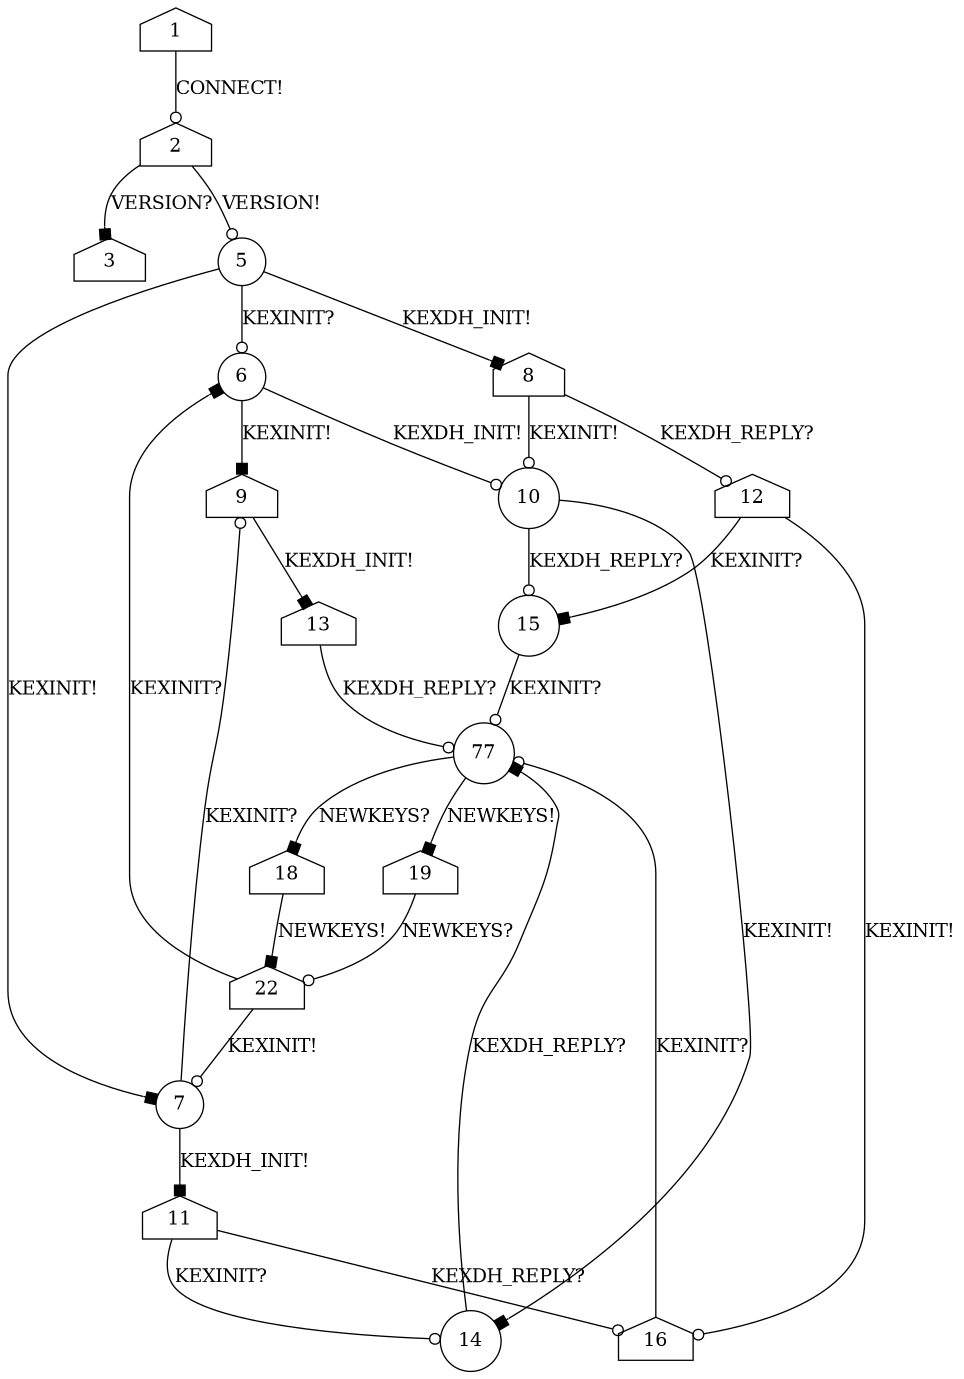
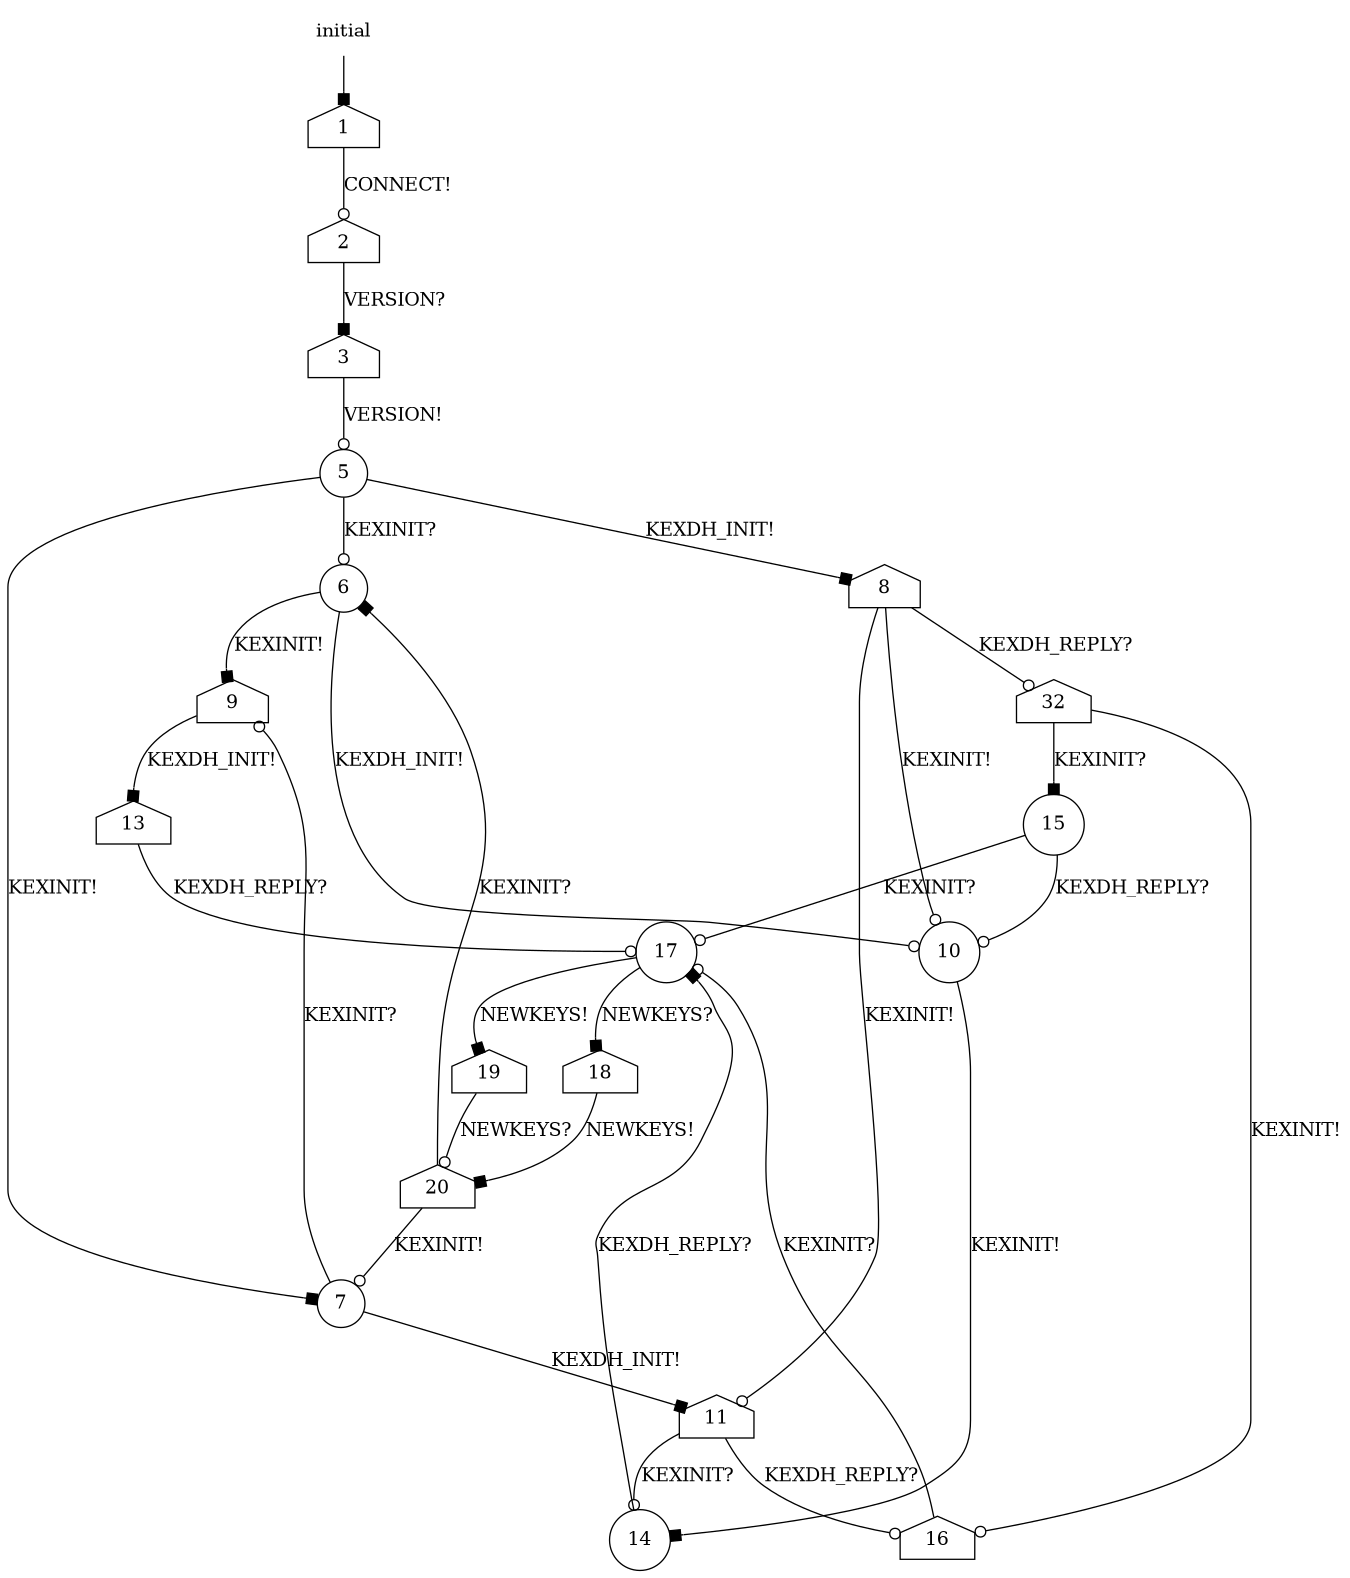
node "initial": added
edge "2" -> "5": now "3" -> "5"
node "12": label "12" -> "32"
edge "10" -> "15": reversed
node "77": label "77" -> "17"
node "22": label "22" -> "20"
edge "8" -> "11": added, label "KEXINIT!"
